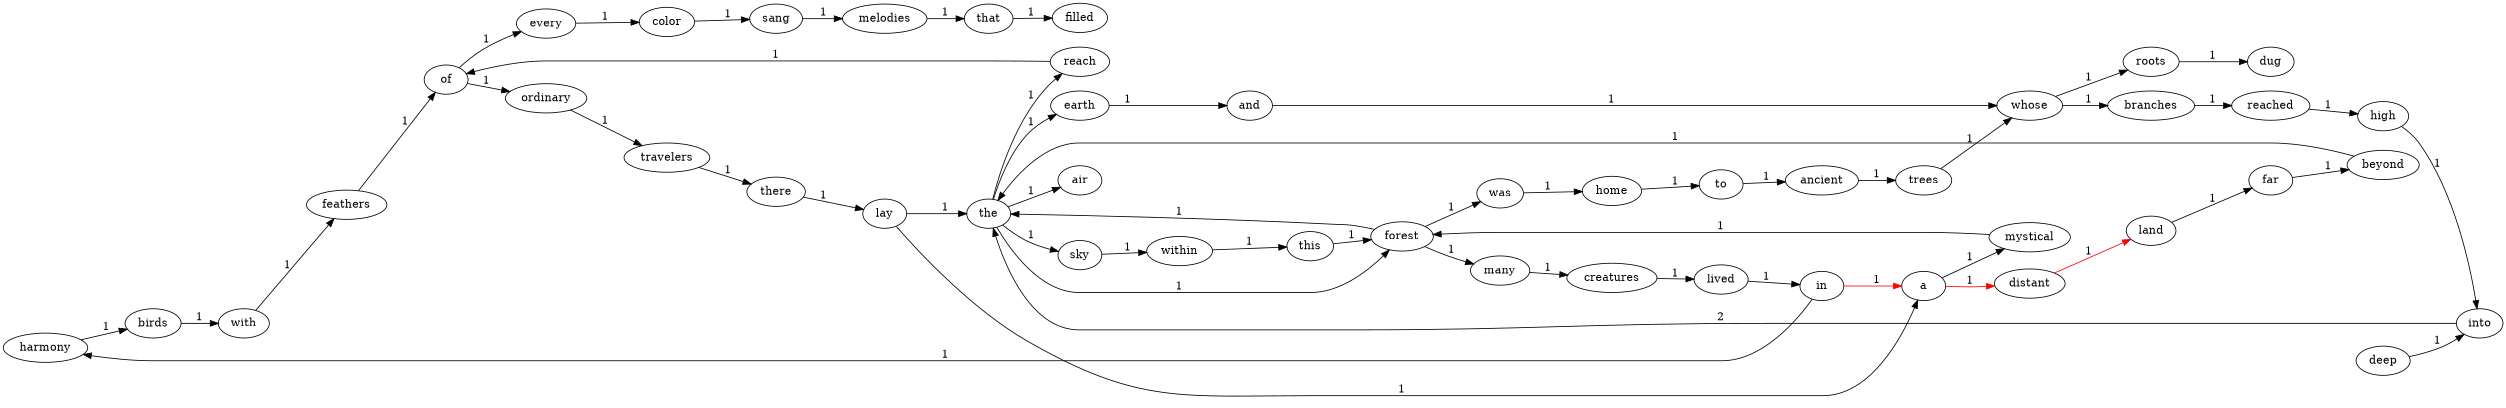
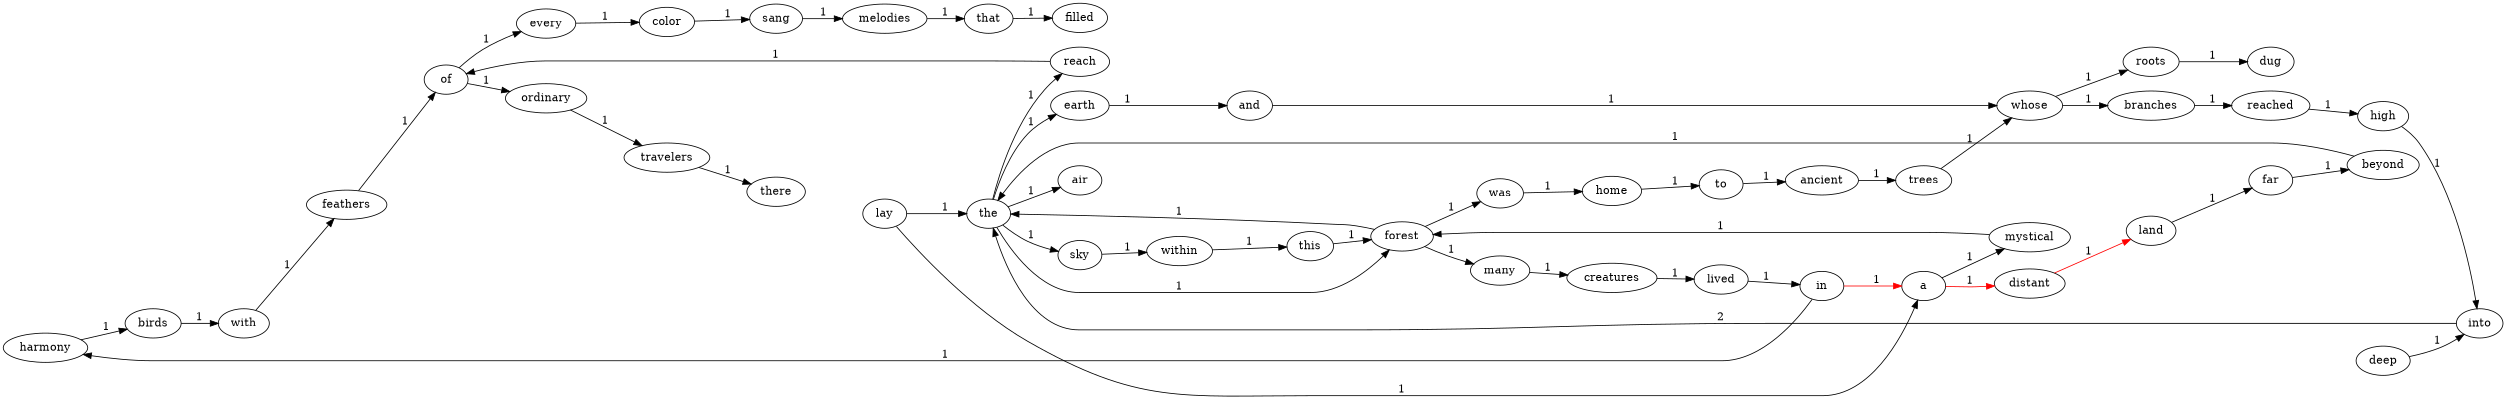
edge "there" -> "lay": removed, label "1"
